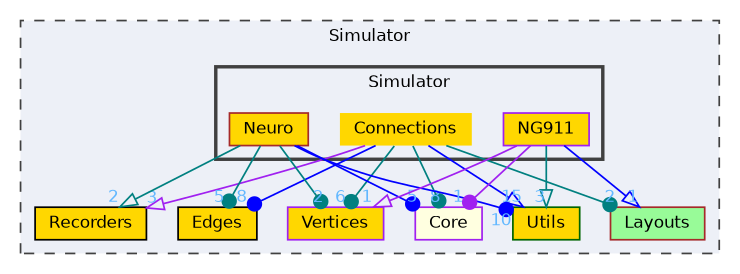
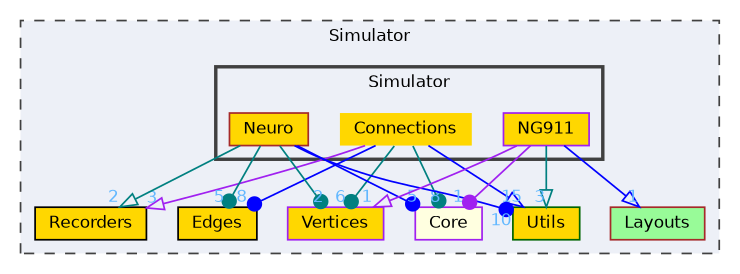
edge "Connections" -> "Layouts": removed
